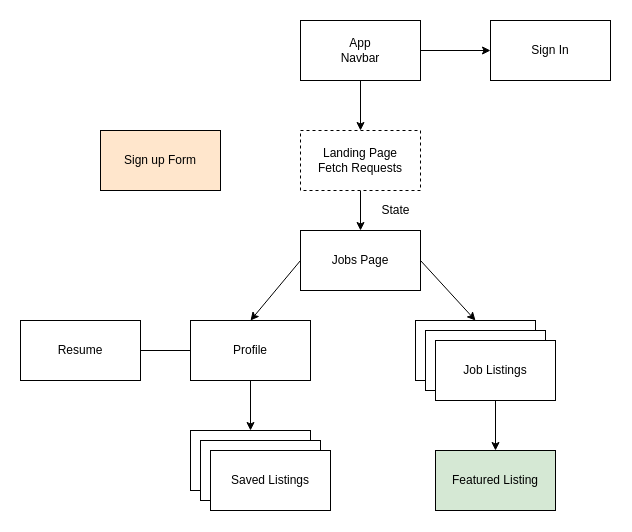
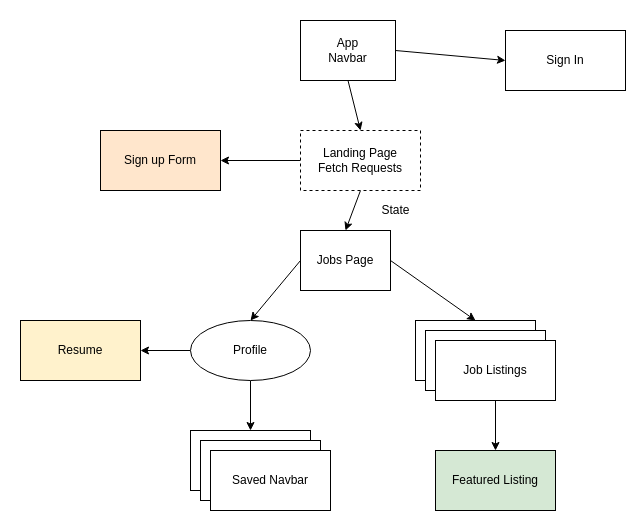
node "App Navbar": size 120x60 -> 95x60
node "Sign In": moved (551, 51) -> (566, 61)
edge "Landing Page Fetch Requests" -> "Sign up Form": added
node "Jobs Page": size 120x60 -> 90x60
node "Resume": fillcolor #ffffff -> #fff2cc
edge "Resume" -- "Profile": arrowhead none -> classic
node "Profile": shape rectangle -> ellipse
node "Saved Listings": label "Saved Listings" -> "Saved Navbar"
